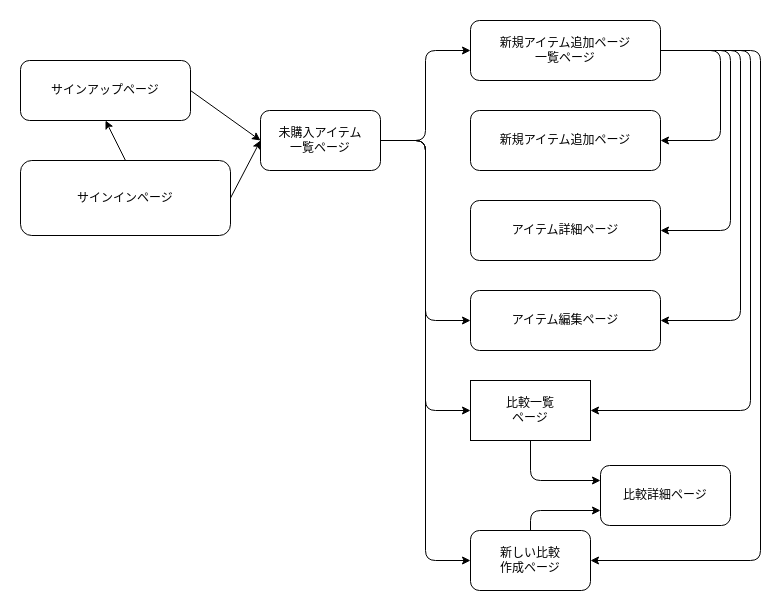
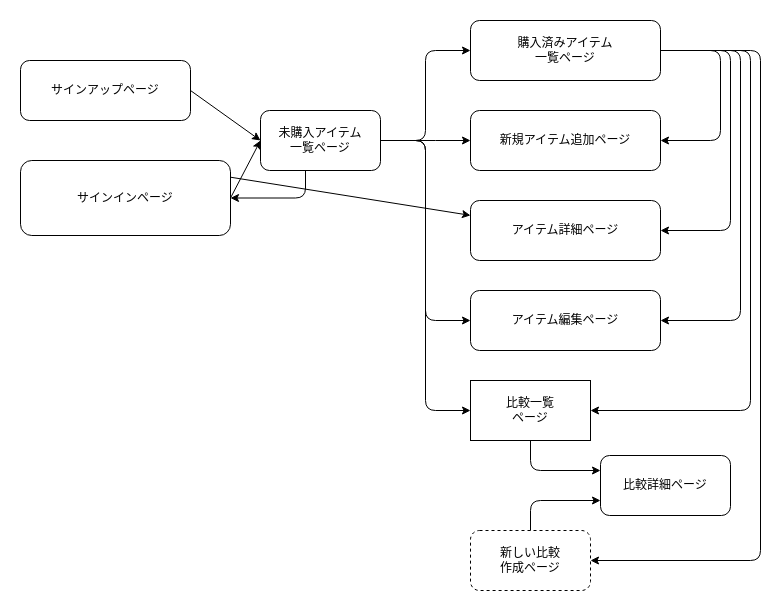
node "新規アイテム追加ページ 一覧ページ": label "新規アイテム追加ページ 一覧ページ" -> "購入済みアイテム 一覧ページ"
edge "未購入アイテム 一覧ページ" -> "新規アイテム追加ページ": added
edge "サインインページ" -> "サインアップページ": now "サインインページ" -> "アイテム詳細ページ"
node "比較詳細ページ": moved (666, 496) -> (666, 486)
edge "未購入アイテム 一覧ページ" -> "新しい比較 作成ページ": now "未購入アイテム 一覧ページ" -> "サインインページ"
node "新しい比較 作成ページ": style solid -> dashed
